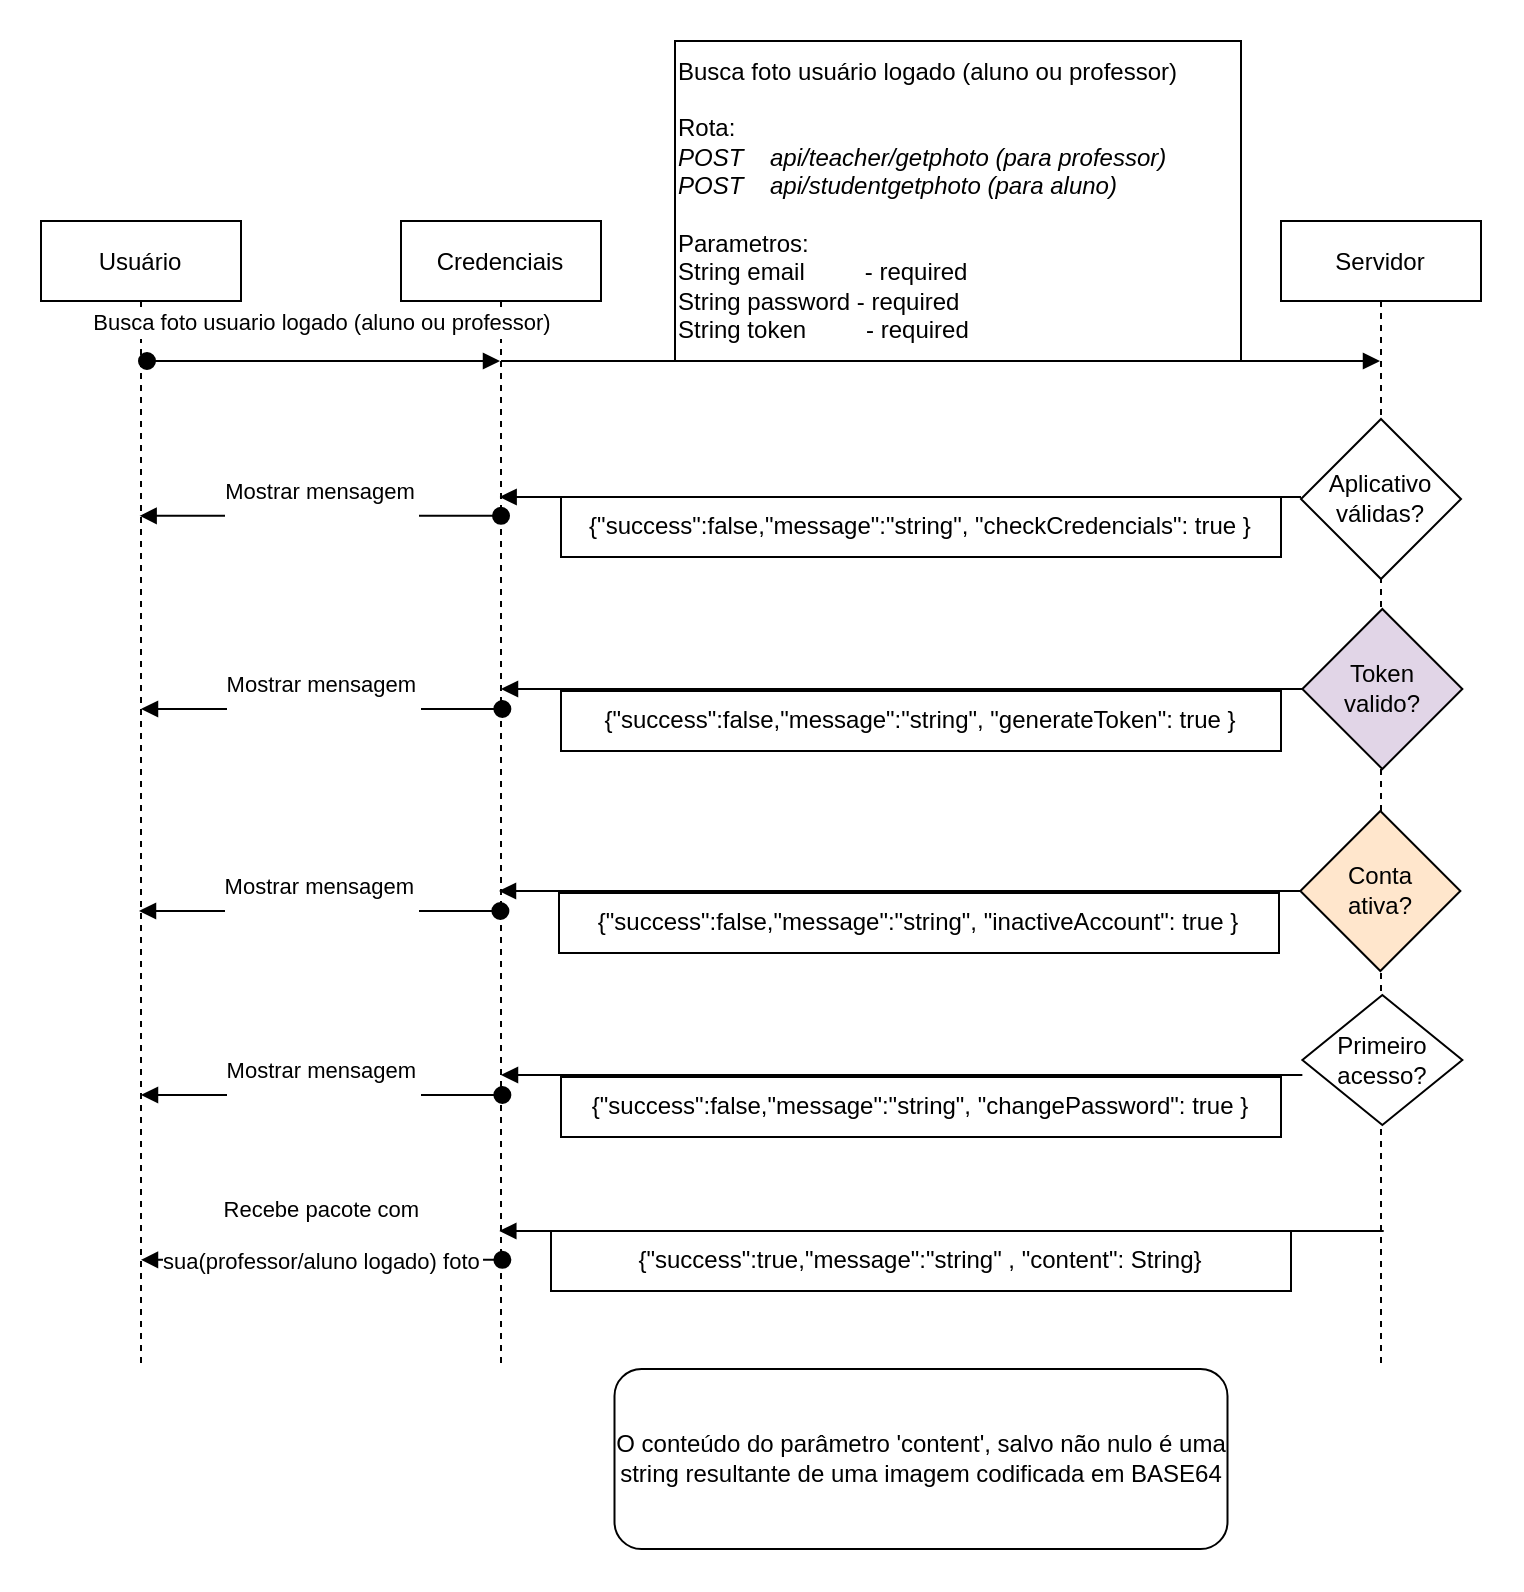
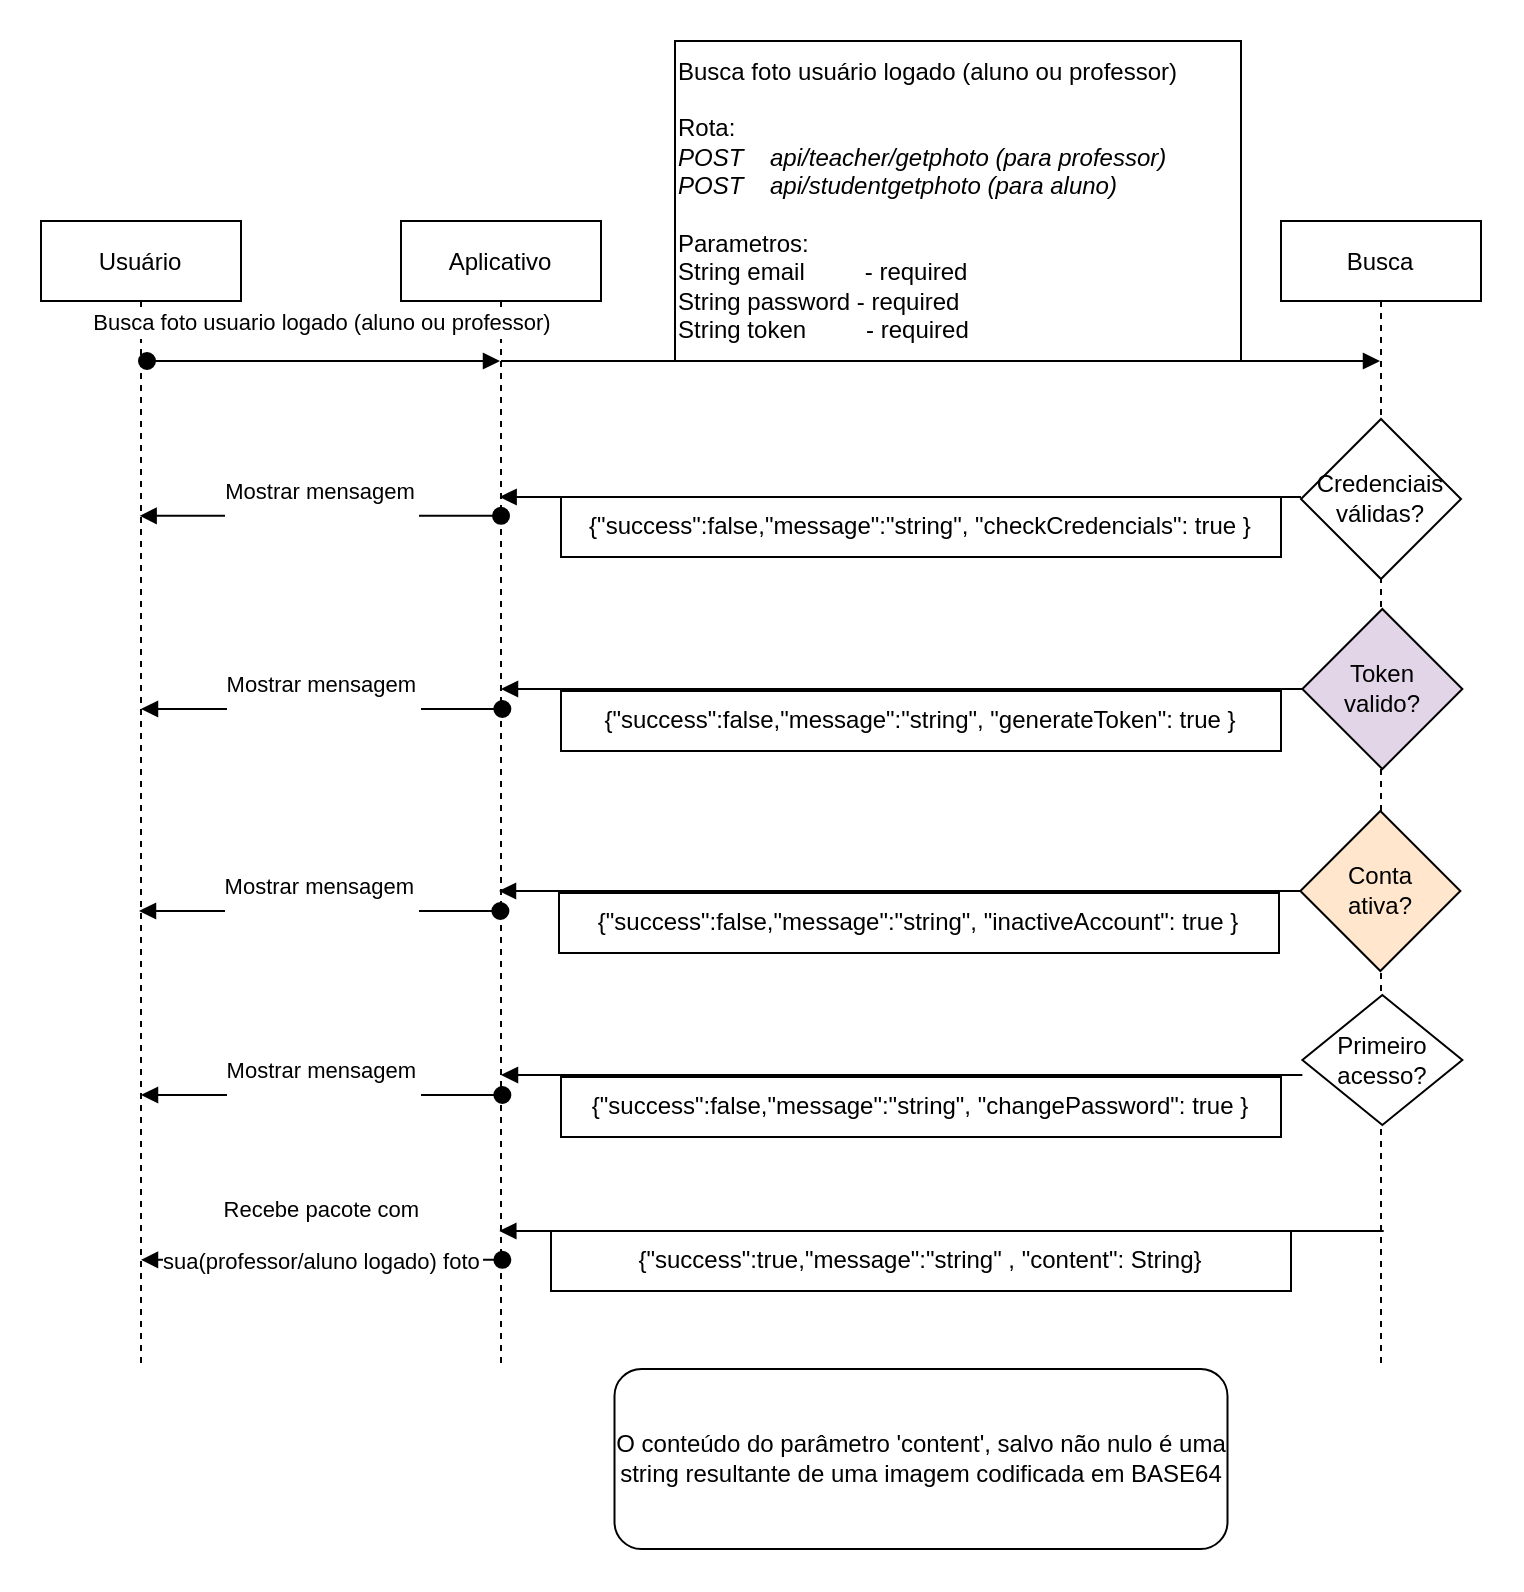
node "Credenciais": label "Credenciais" -> "Aplicativo"
node "Servidor": label "Servidor" -> "Busca"
node "Aplicativo válidas?": label "Aplicativo válidas?" -> "Credenciais válidas?"
